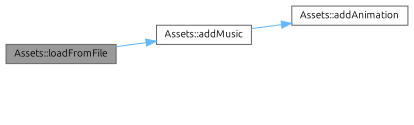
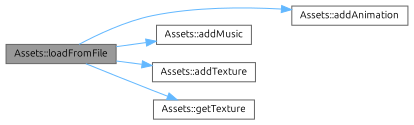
edge "Assets::addMusic" -> "Assets::addAnimation": now "Assets::loadFromFile" -> "Assets::addAnimation"
node "Assets::addTexture": added
node "Assets::getTexture": added
